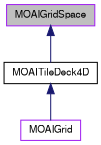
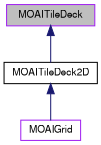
node "MOAIGridSpace": label "MOAIGridSpace" -> "MOAITileDeck"
node "MOAITileDeck4D": label "MOAITileDeck4D" -> "MOAITileDeck2D"
